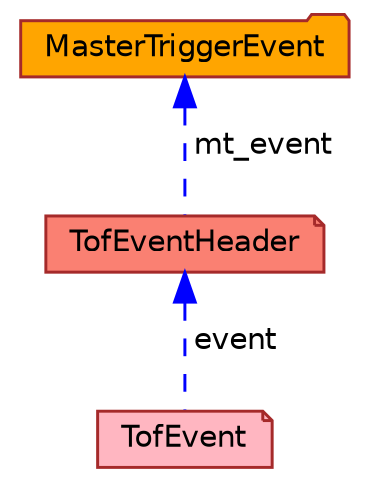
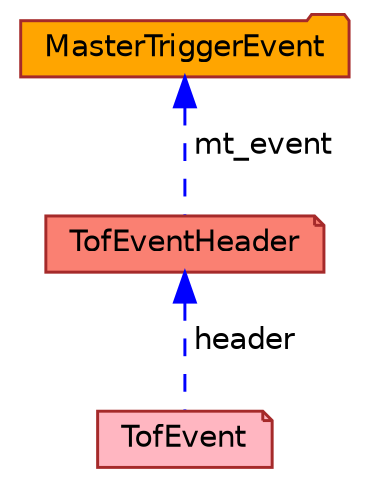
edge "TofEvent" -> "TofEventHeader": label " event" -> " header"
